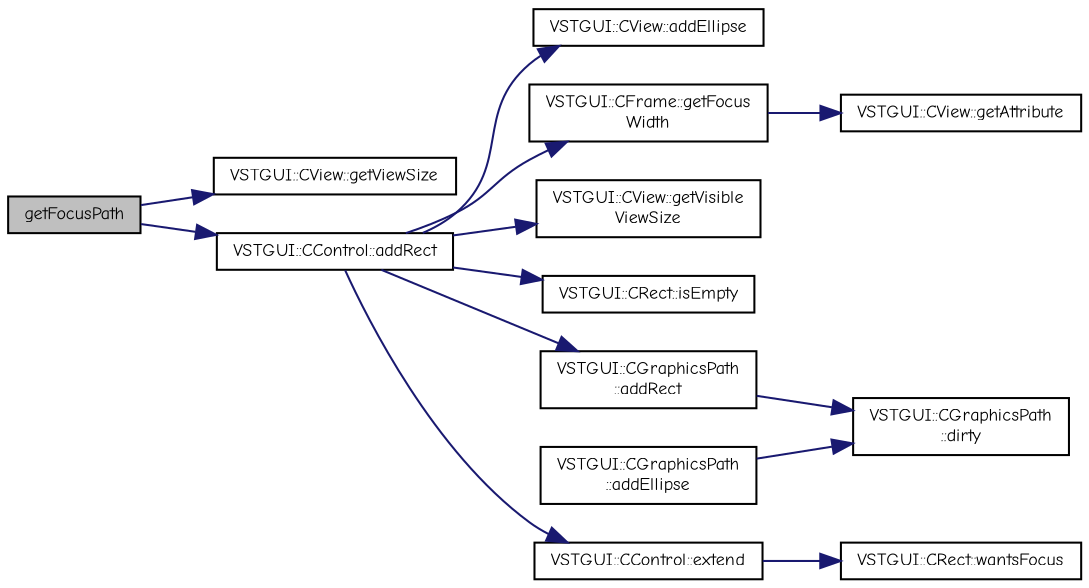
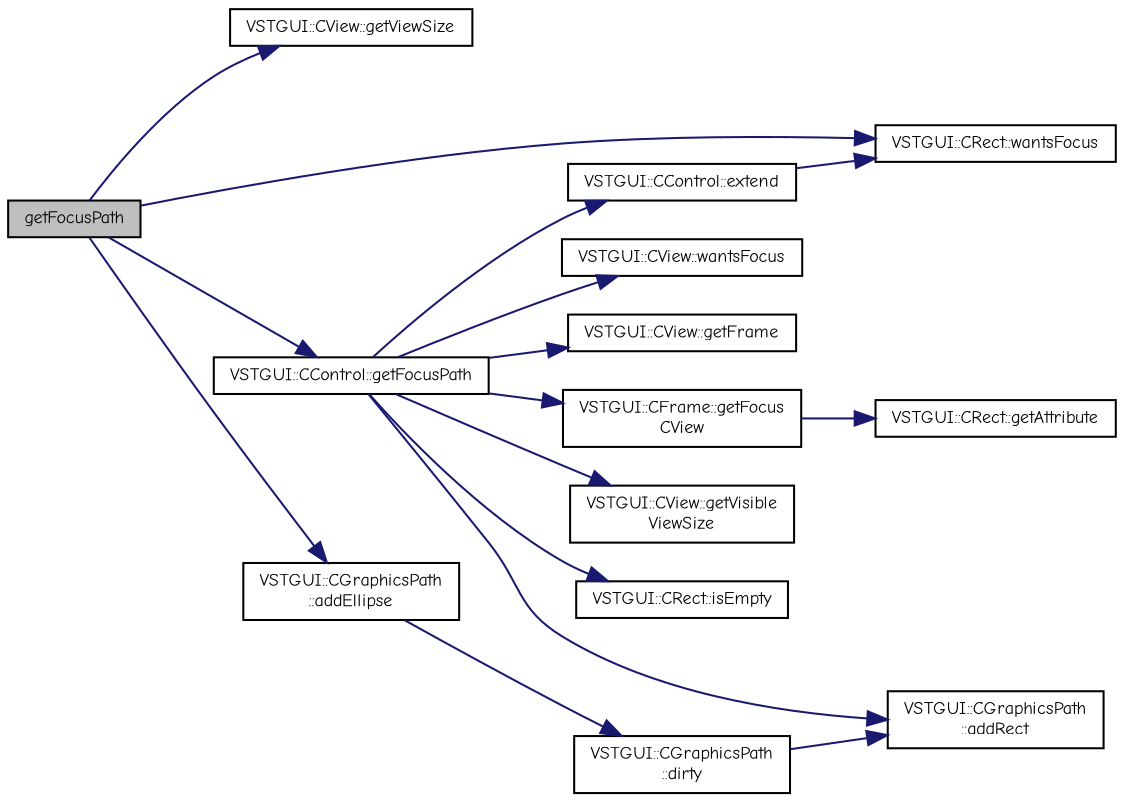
node "VSTGUI::CView::addEllipse": label "VSTGUI::CView::addEllipse" -> "VSTGUI::CView::wantsFocus"
node "VSTGUI::CFrame::getFocus Width": label "VSTGUI::CFrame::getFocus Width" -> "VSTGUI::CFrame::getFocus CView"
node "VSTGUI::CView::getAttribute": label "VSTGUI::CView::getAttribute" -> "VSTGUI::CRect::getAttribute"
edge "getFocusPath" -> "VSTGUI::CRect::wantsFocus": added
node "VSTGUI::CControl::addRect": label "VSTGUI::CControl::addRect" -> "VSTGUI::CControl::getFocusPath"
node "VSTGUI::CView::getFrame": added
edge "getFocusPath" -> "VSTGUI::CGraphicsPath ::addEllipse": added
edge "VSTGUI::CGraphicsPath ::addRect" -> "VSTGUI::CGraphicsPath ::dirty": reversed
